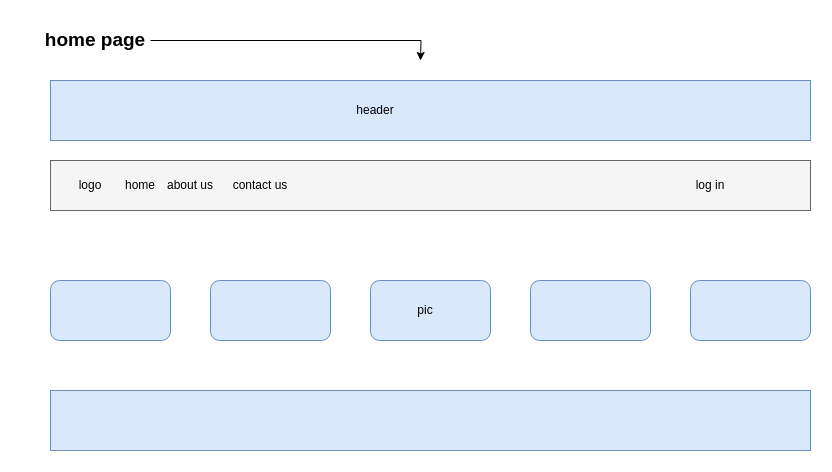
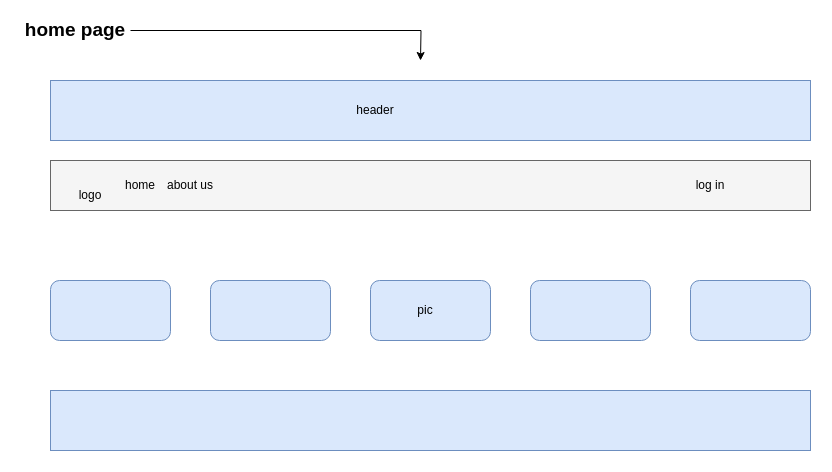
node "home page": moved (96, 41) -> (76, 31)
node "logo": moved (91, 186) -> (91, 196)
node "contact us": removed
